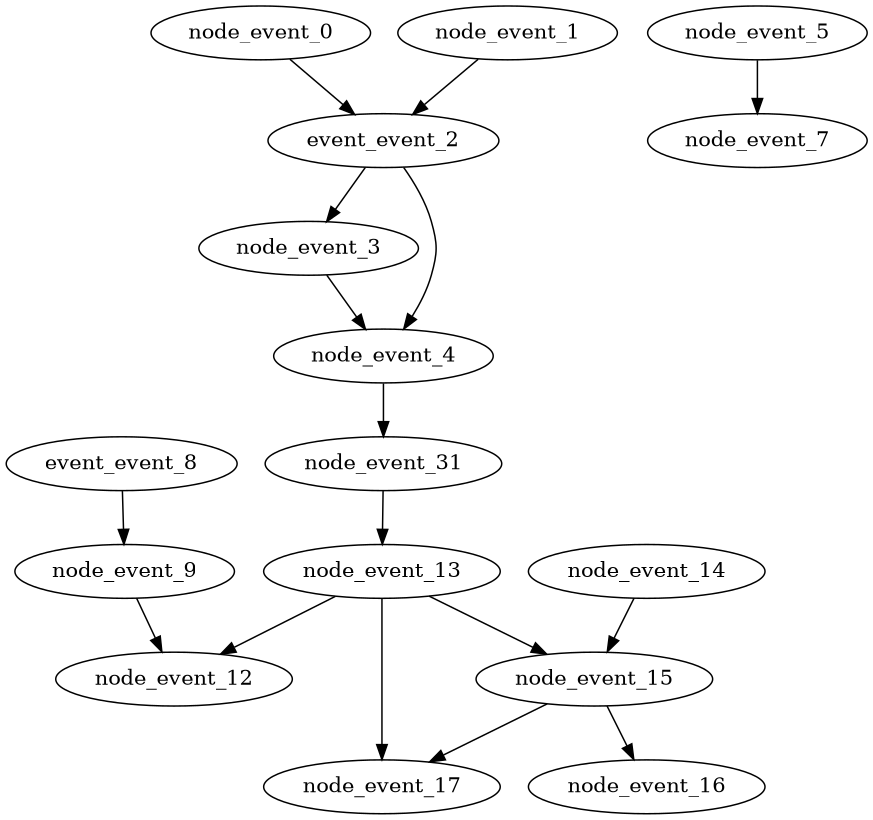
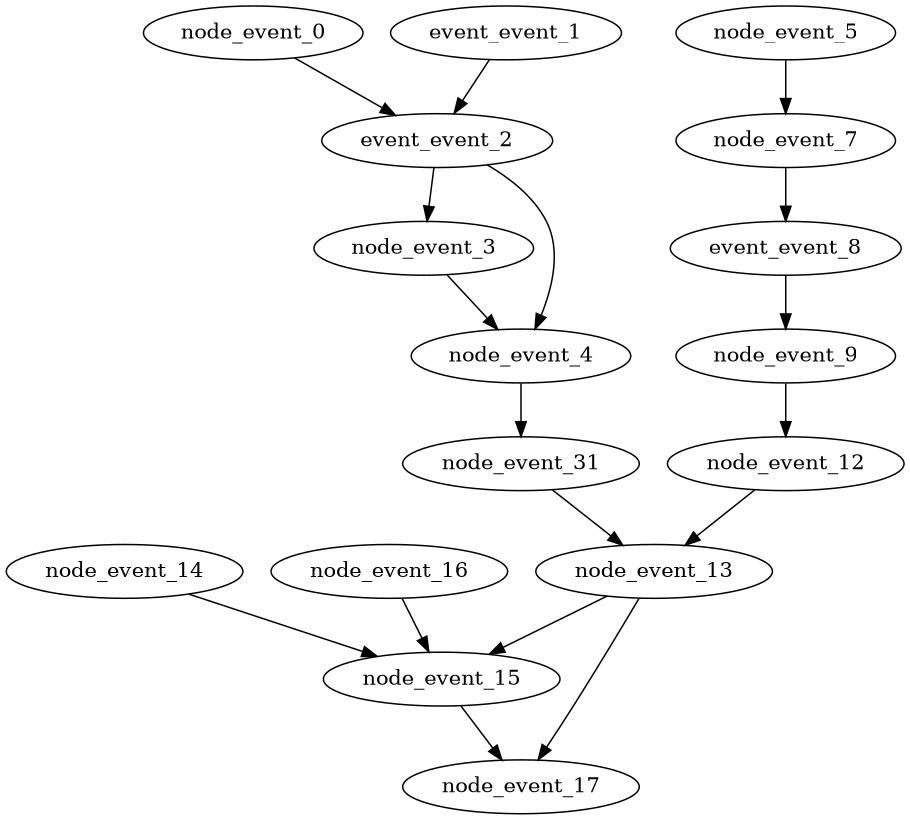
node "node_event_1": label "node_event_1" -> "event_event_1"
edge "node_event_7" -> "event_event_8": added
edge "node_event_13" -> "node_event_12": reversed
edge "node_event_15" -> "node_event_16": reversed
